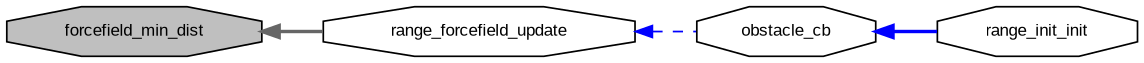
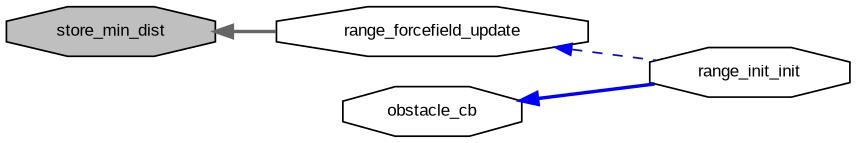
node "forcefield_min_dist": label "forcefield_min_dist" -> "store_min_dist"
edge "obstacle_cb" -> "range_forcefield_update": now "range_init_init" -> "range_forcefield_update"
